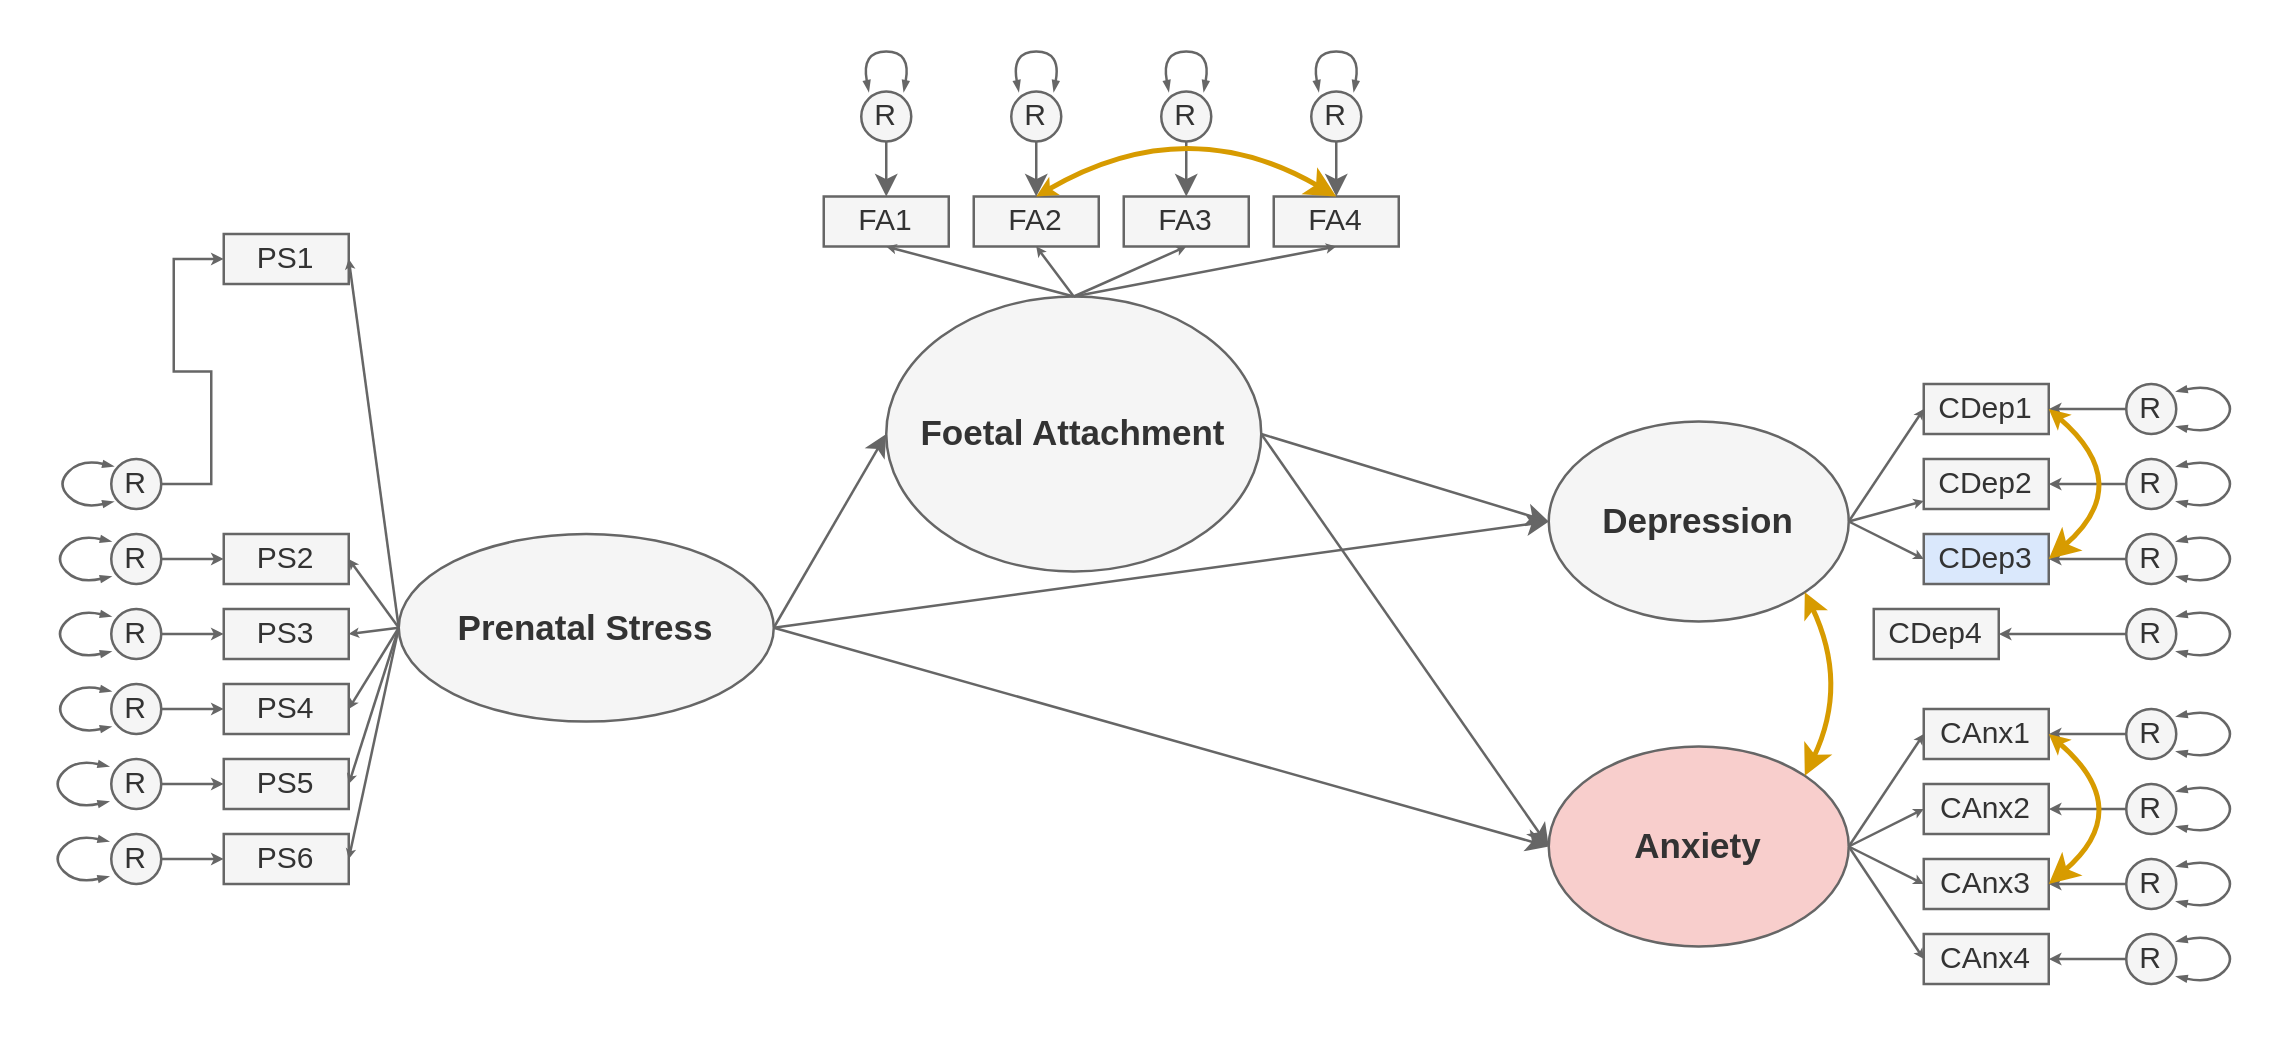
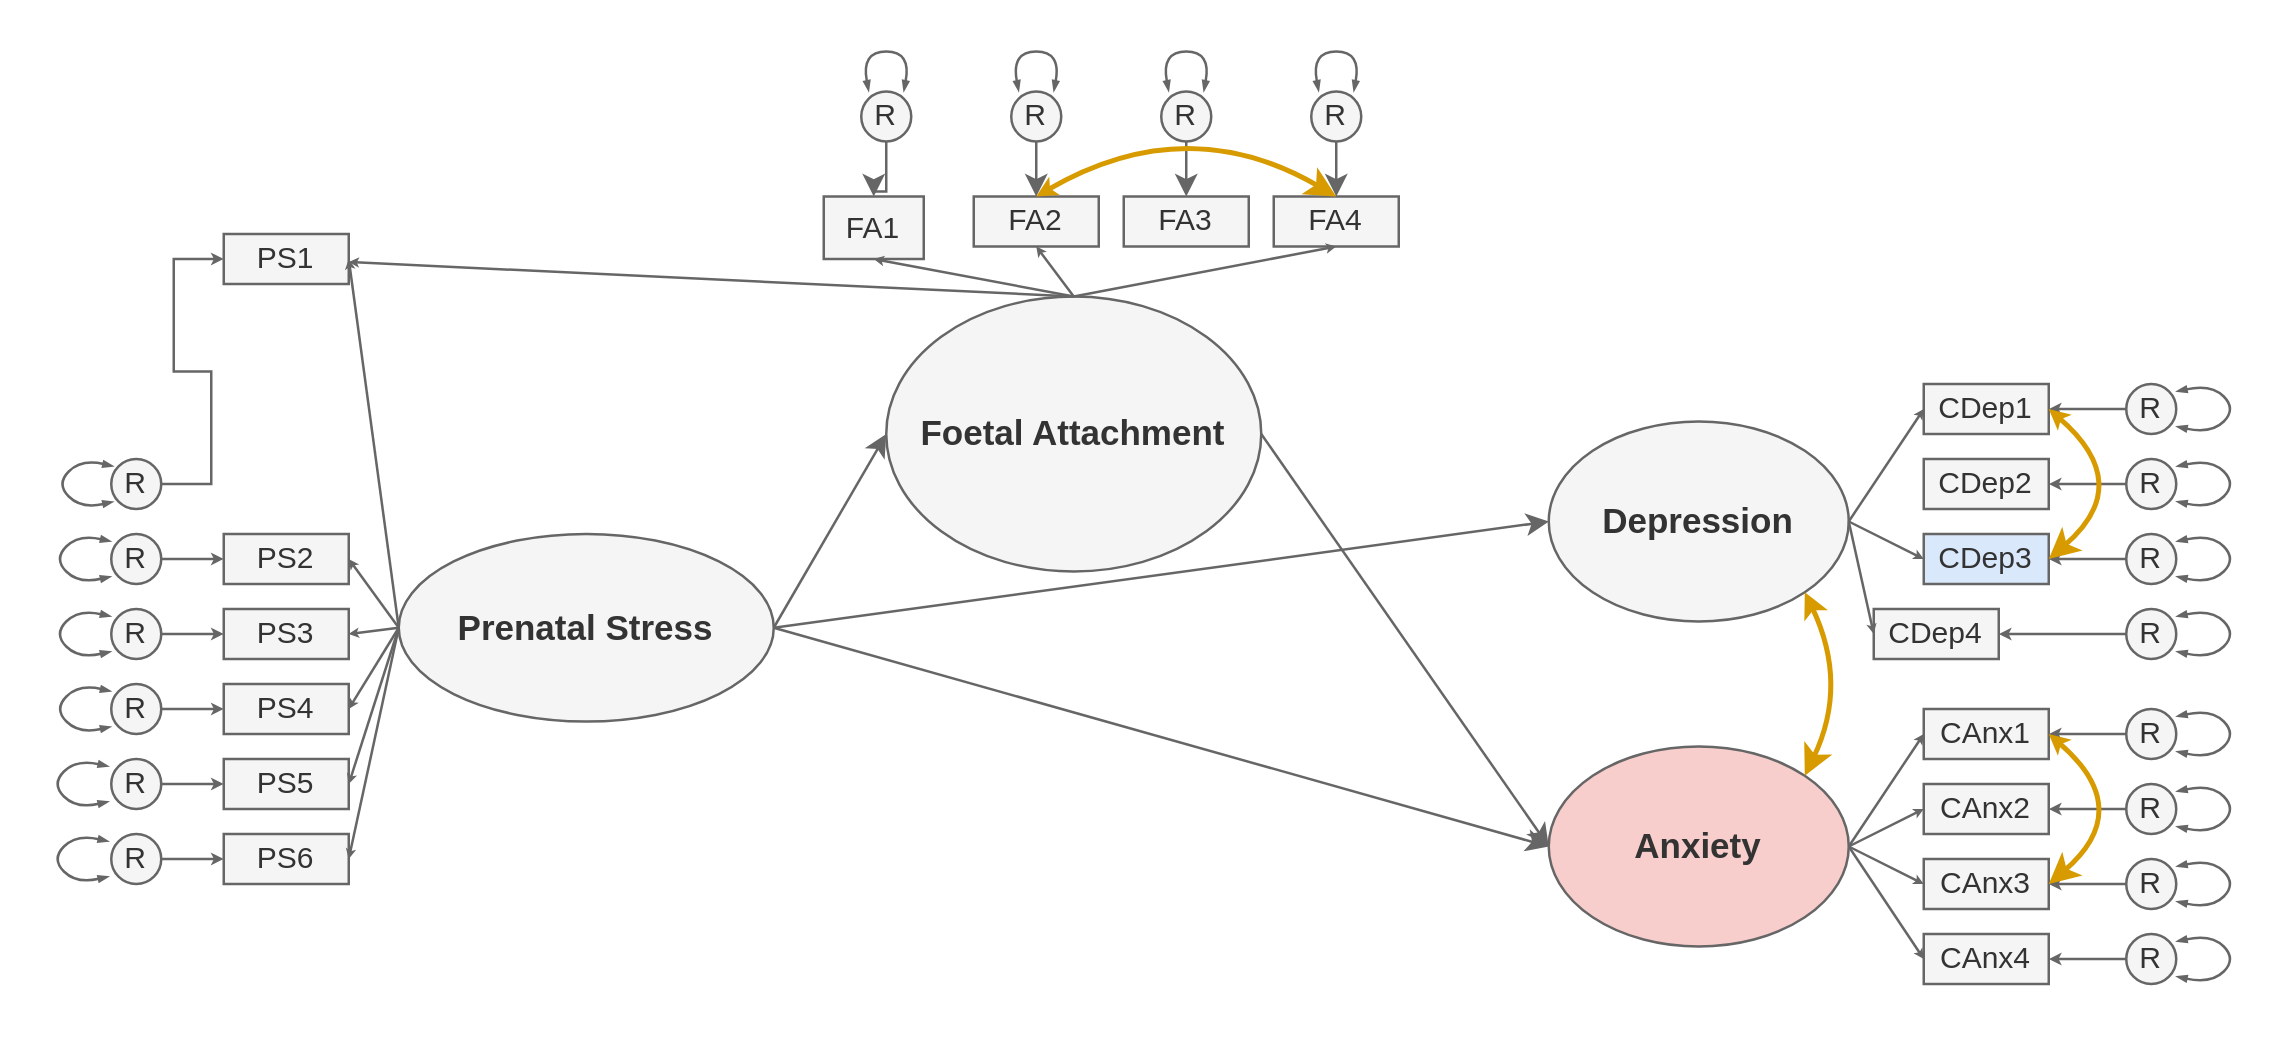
node "FA1": size 125x50 -> 100x63
edge "Foetal Attachment" -> "FA3": now "Foetal Attachment" -> "PS1"
edge "Foetal Attachment" -> "Depression": removed
edge "Depression" -> "CDep2": now "Depression" -> "CDep4"
